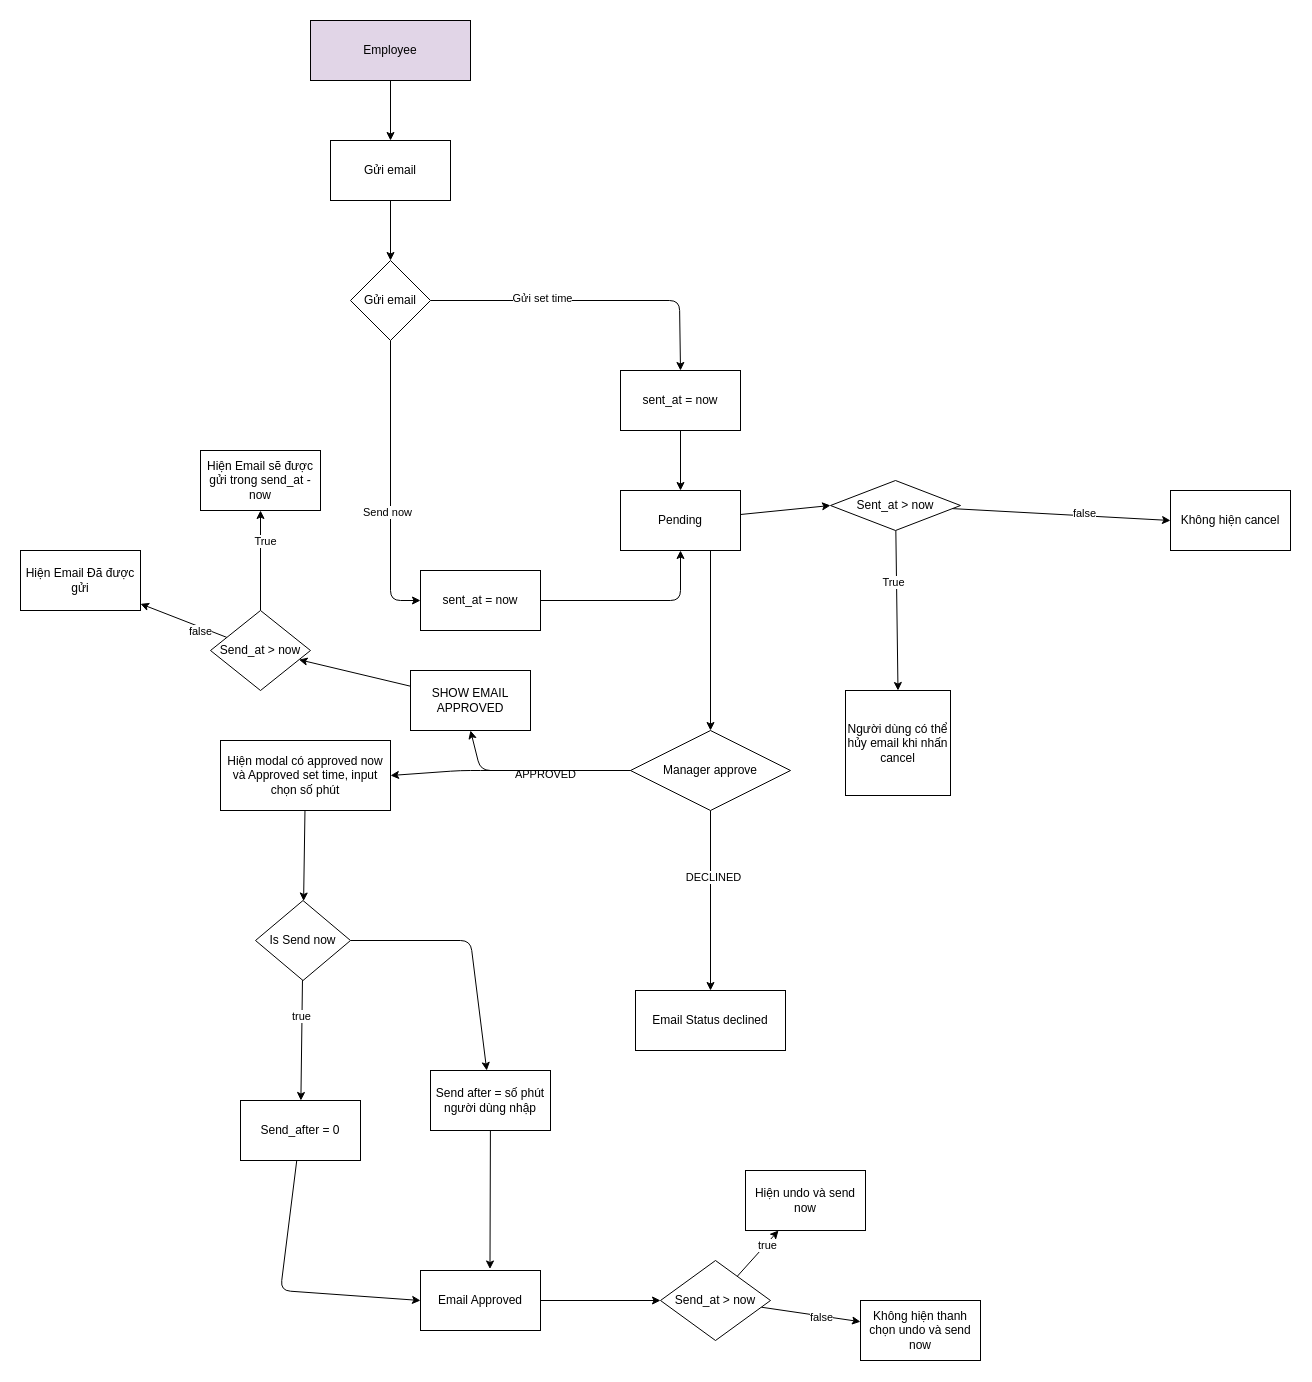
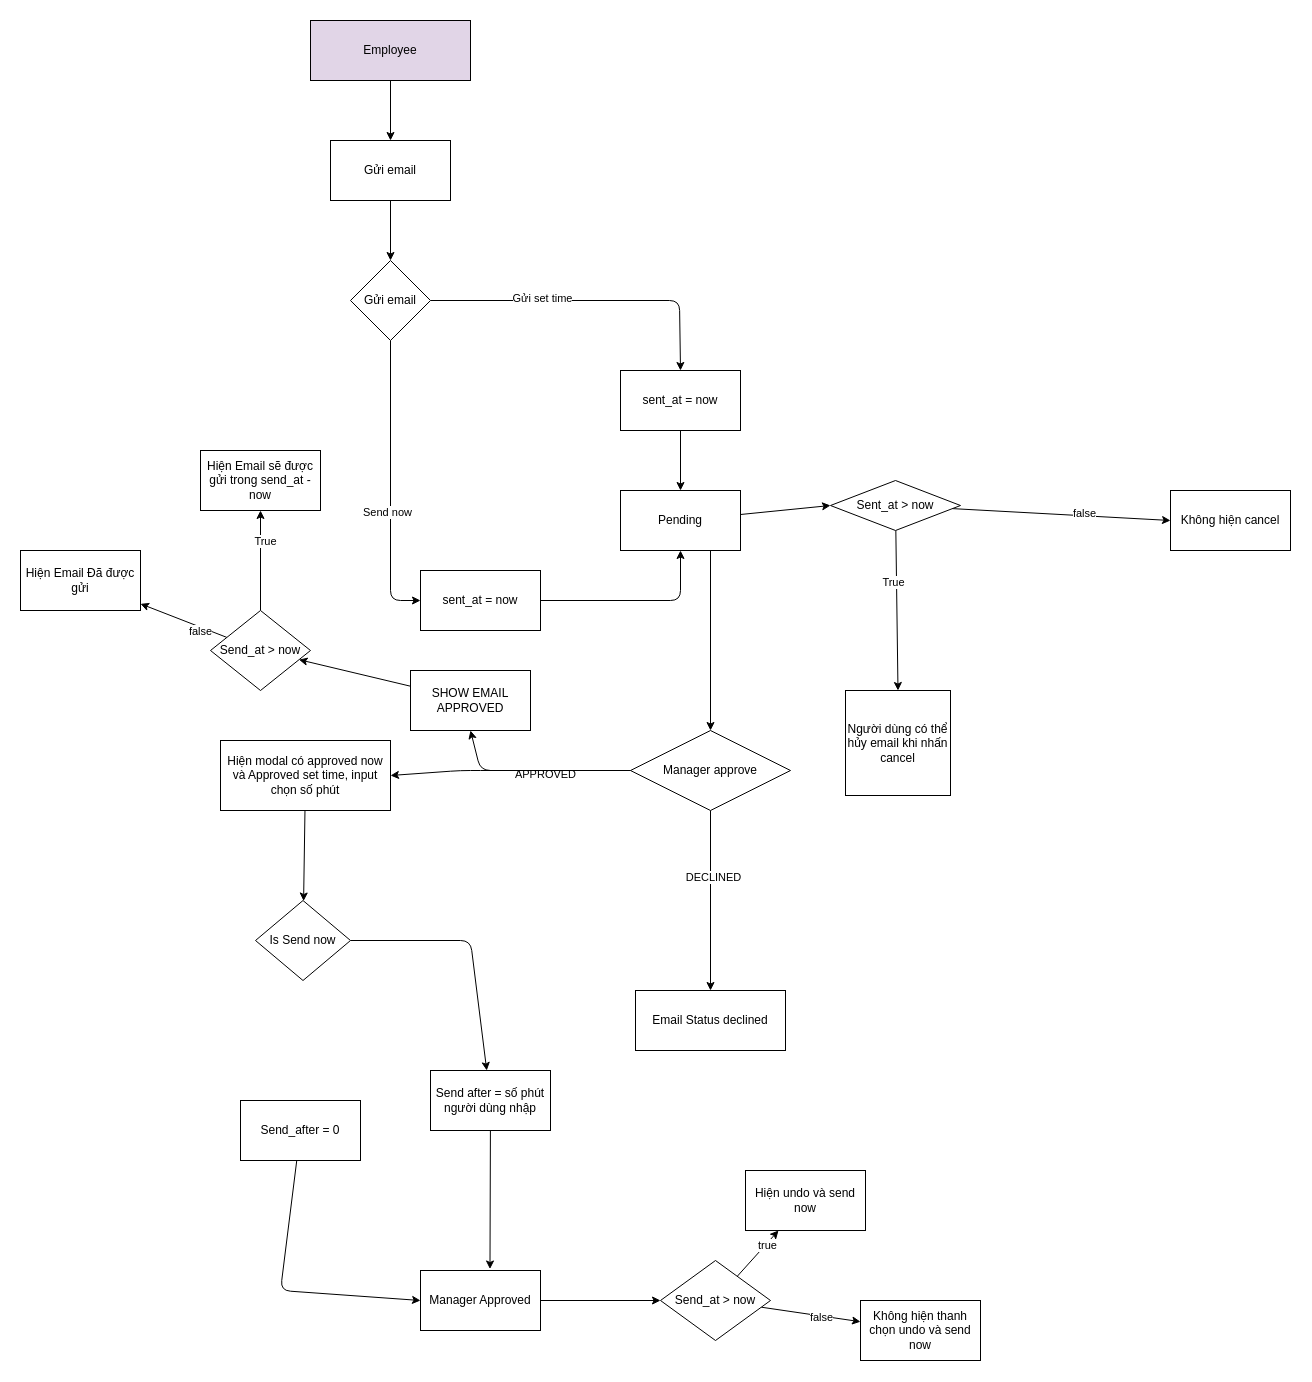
edge "Is Send now" -> "Send_after = 0": removed, label "true"
node "Email Approved": label "Email Approved" -> "Manager Approved"
